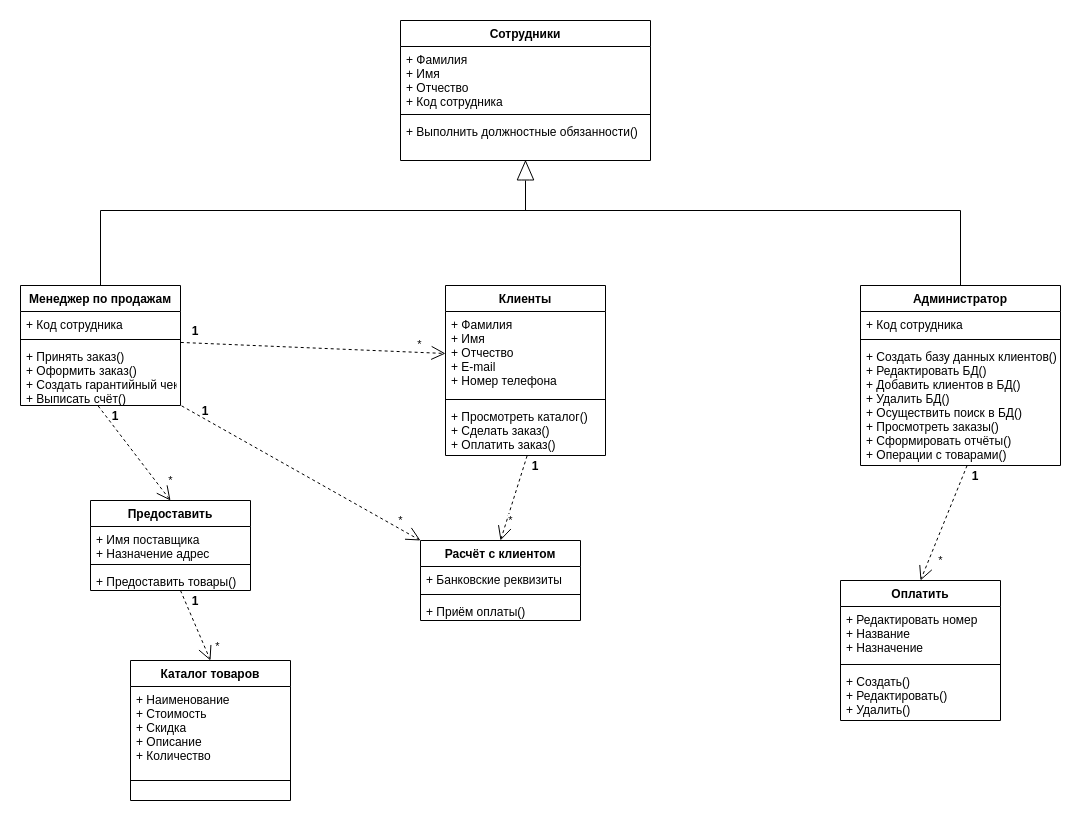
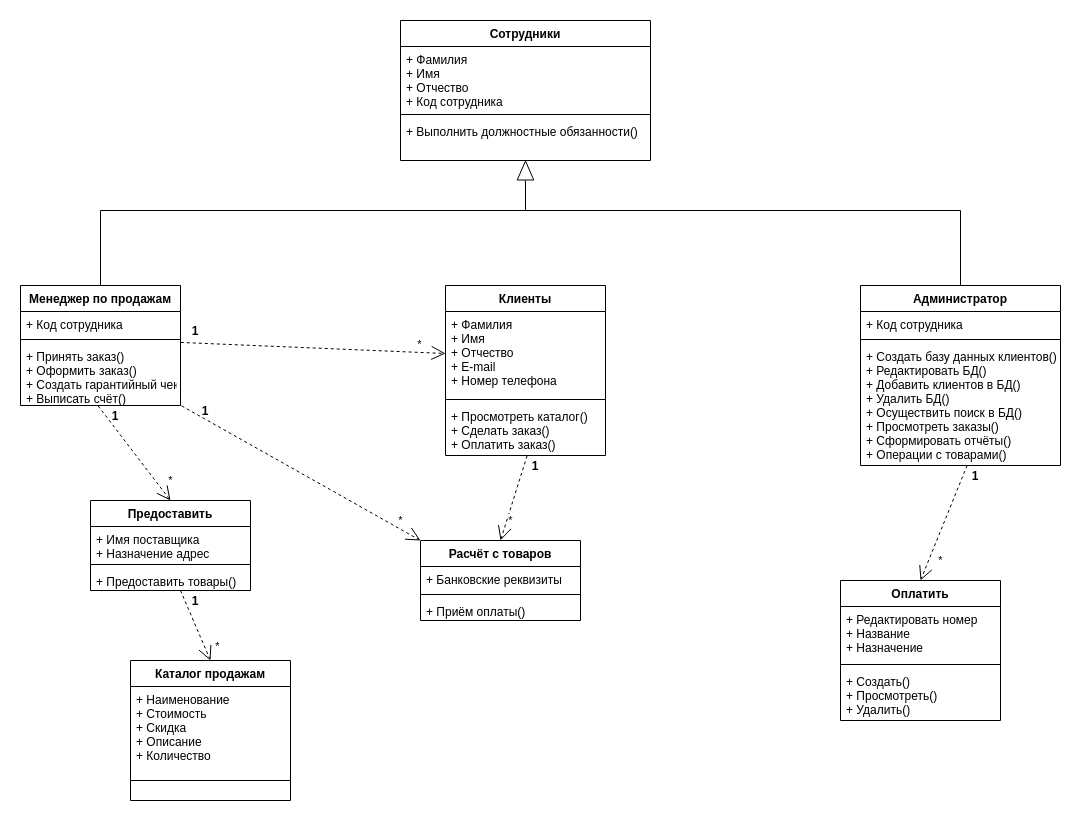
node "Расчёт с клиентом": label "Расчёт с клиентом" -> "Расчёт с товаров"
node "Каталог товаров": label "Каталог товаров" -> "Каталог продажам"
node "+ Создать() + Редактировать() + Удалить()": label "+ Создать() + Редактировать() + Удалить()" -> "+ Создать() + Просмотреть() + Удалить()"
